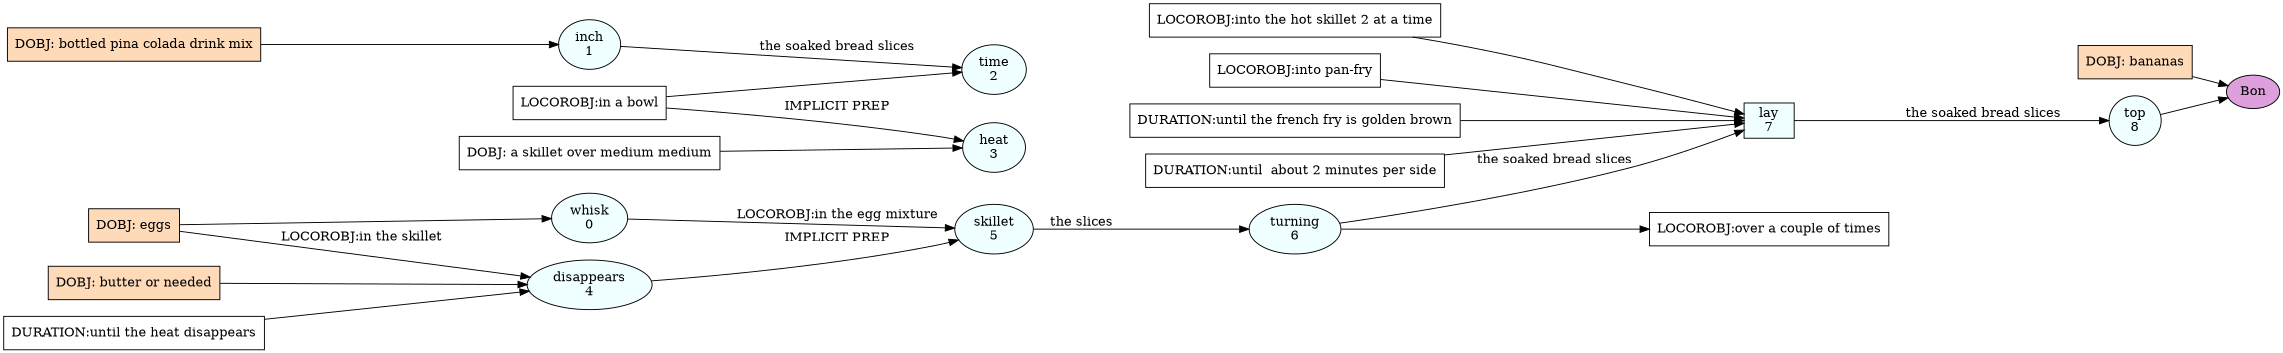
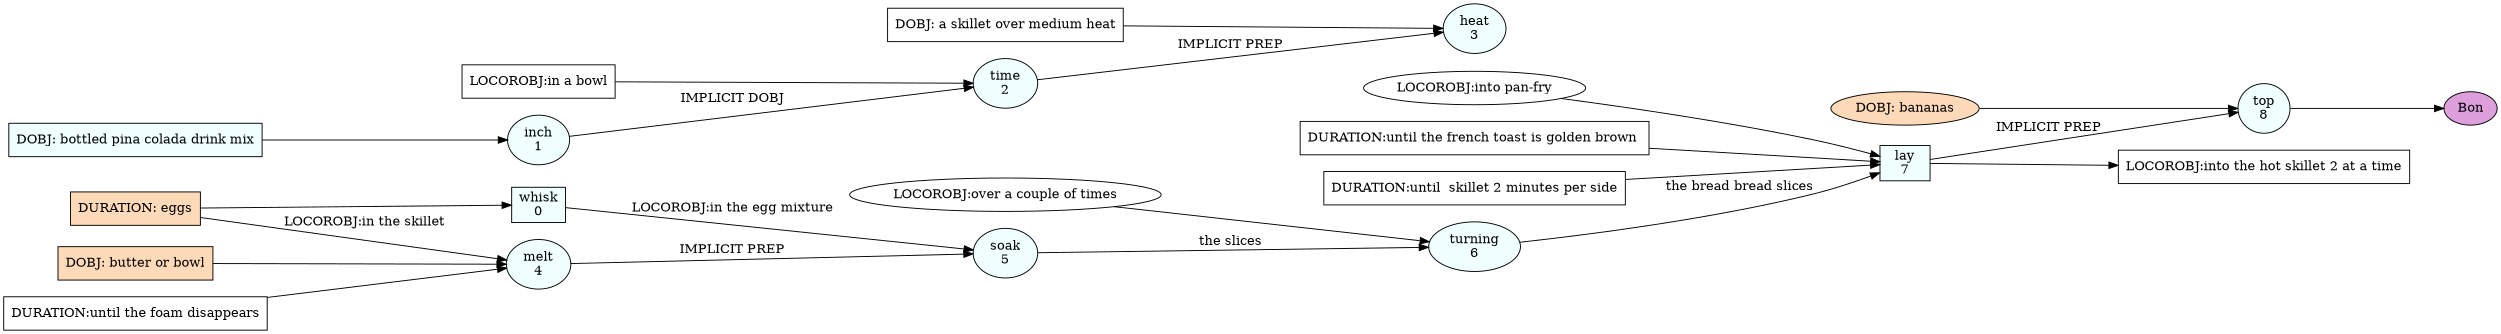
node "DOBJ: bottled pina colada drink mix": fillcolor peachpuff -> azure
edge "inch 1" -> "time 2": label "the soaked bread slices" -> "IMPLICIT DOBJ"
node "DOBJ: bananas": shape box -> ellipse
node "LOCOROBJ:into pan-fry": shape box -> ellipse
edge "LOCOROBJ:into the hot skillet 2 at a time" -> "lay 7": reversed
edge "DOBJ: bananas" -> "Bon": now "DOBJ: bananas" -> "top 8"
edge "lay 7" -> "top 8": label "the soaked bread slices" -> "IMPLICIT PREP"
edge "LOCOROBJ:in a bowl" -> "heat 3": now "time 2" -> "heat 3"
node "DURATION:until the french fry is golden brown": label "DURATION:until the french fry is golden brown" -> "DURATION:until the french toast is golden brown"
node "DOBJ: a skillet over medium medium": label "DOBJ: a skillet over medium medium" -> "DOBJ: a skillet over medium heat"
edge "turning 6" -> "lay 7": label "the soaked bread slices" -> "the bread bread slices"
node "DURATION:until  about 2 minutes per side": label "DURATION:until  about 2 minutes per side" -> "DURATION:until  skillet 2 minutes per side"
node "whisk 0": shape ellipse -> box
node "DOBJ: eggs": label "DOBJ: eggs" -> "DURATION: eggs"
node "skillet 5": label "skillet 5" -> "soak 5"
edge "turning 6" -> "LOCOROBJ:over a couple of times": reversed
node "LOCOROBJ:over a couple of times": shape box -> ellipse
node "DOBJ: butter or needed": label "DOBJ: butter or needed" -> "DOBJ: butter or bowl"
node "disappears 4": label "disappears 4" -> "melt 4"
node "DURATION:until the heat disappears": label "DURATION:until the heat disappears" -> "DURATION:until the foam disappears"
